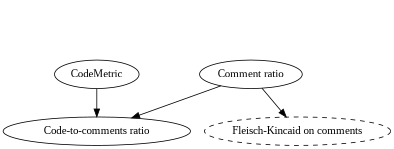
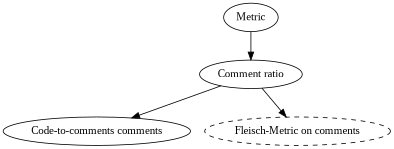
node "Metric": added
node "CodeMetric": removed
node "Code-to-comments ratio": label "Code-to-comments ratio" -> "Code-to-comments comments"
node "Fleisch-Kincaid on comments": label "Fleisch-Kincaid on comments" -> "Fleisch-Metric on comments"
